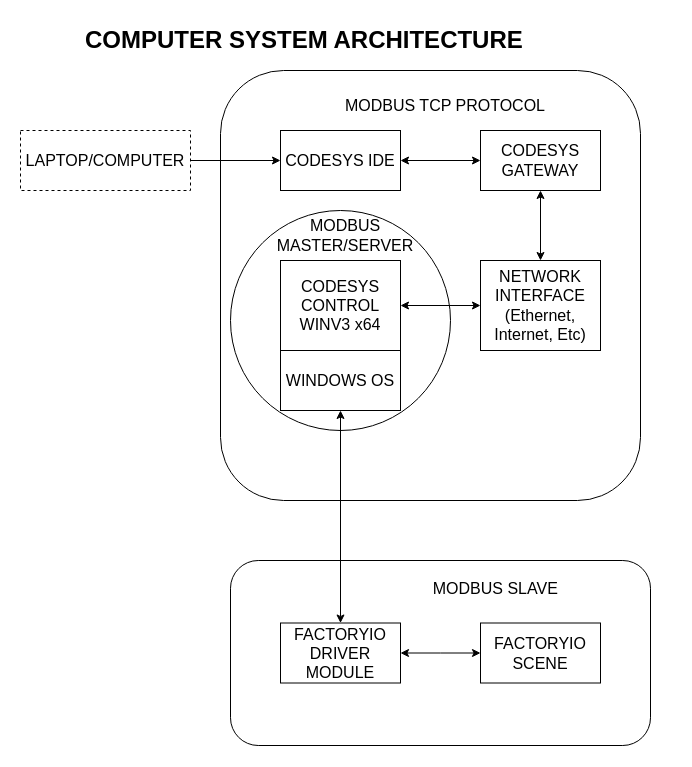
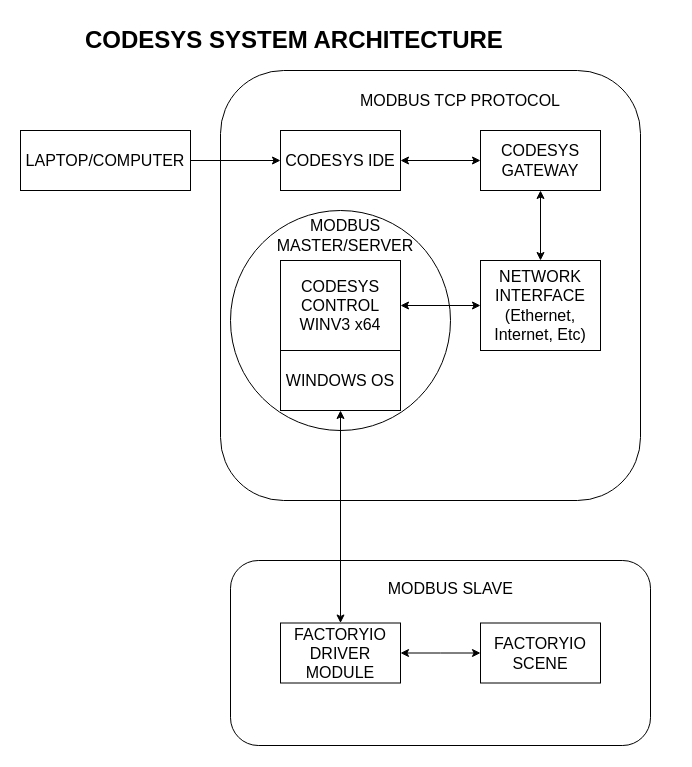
node "COMPUTER SYSTEM ARCHITECTURE": label "COMPUTER SYSTEM ARCHITECTURE" -> "CODESYS SYSTEM ARCHITECTURE"
node "MODBUS TCP PROTOCOL": moved (446, 106) -> (461, 101)
node "LAPTOP/COMPUTER": style dashed -> solid
node "MODBUS SLAVE": moved (498, 588) -> (453, 588)
